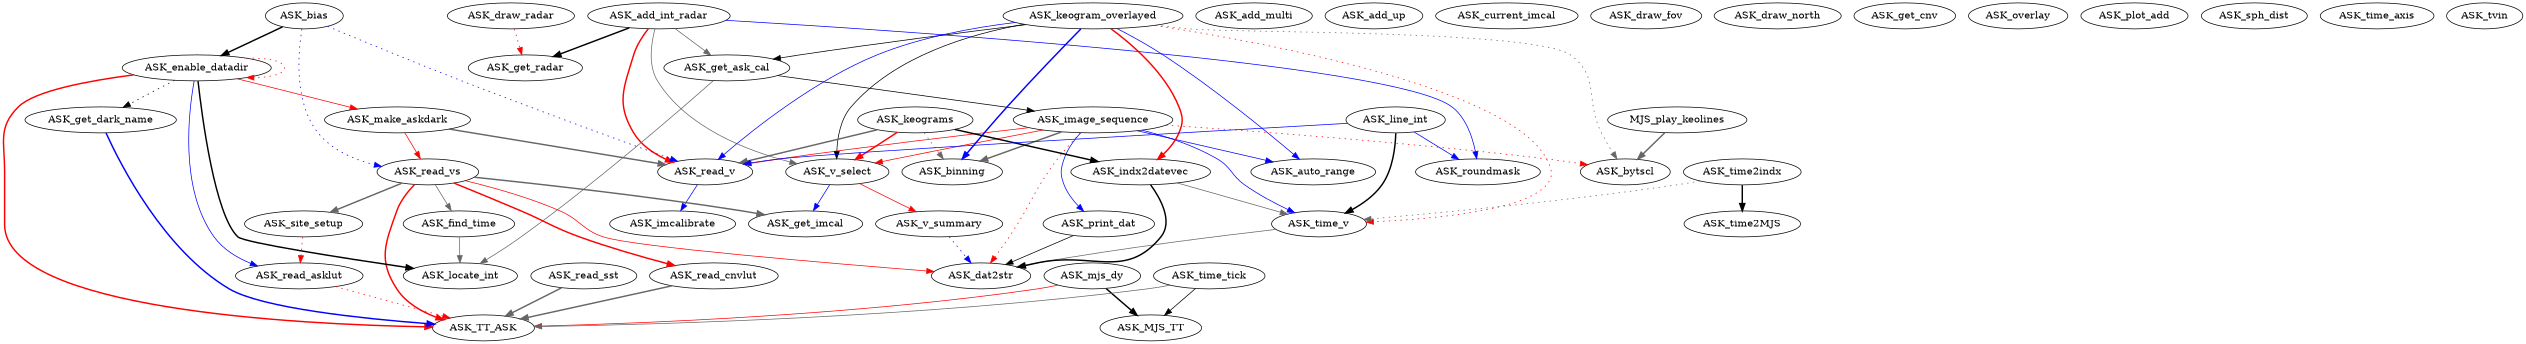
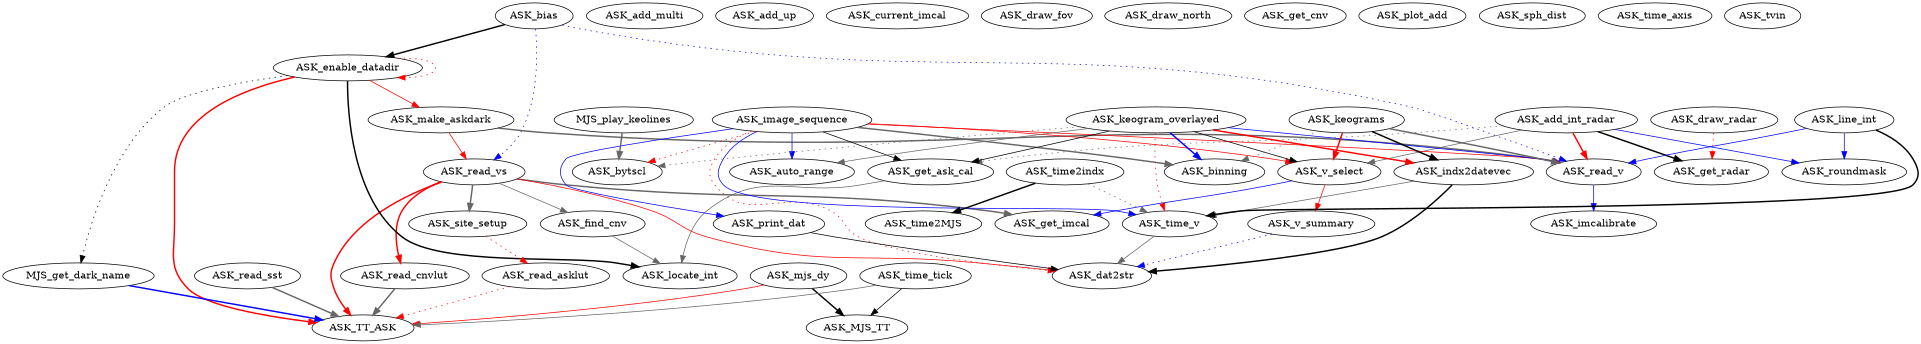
node "ASK_overlay": removed
edge "ASK_add_int_radar" -> "ASK_get_ask_cal": style solid -> dotted
edge "ASK_keogram_overlayed" -> "ASK_auto_range": color blue -> gray40
edge "ASK_get_ask_cal" -> "ASK_image_sequence": reversed
node "ASK_get_dark_name": label "ASK_get_dark_name" -> "MJS_get_dark_name"
edge "ASK_enable_datadir" -> "ASK_read_asklut": removed
node "ASK_find_time": label "ASK_find_time" -> "ASK_find_cnv"
